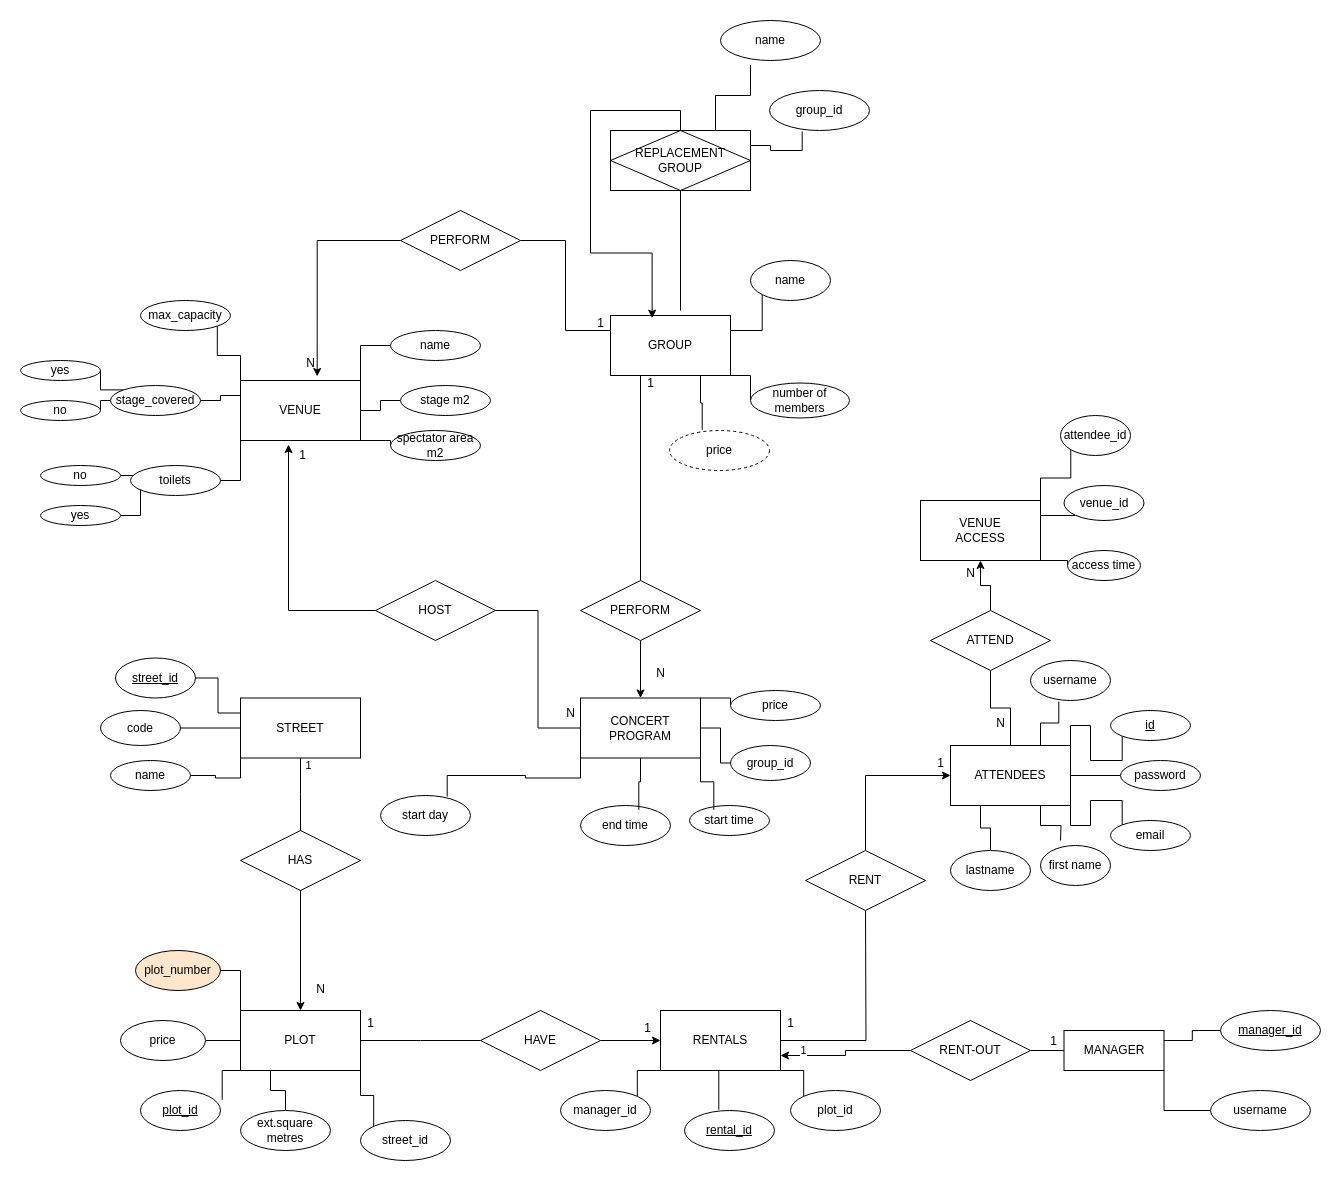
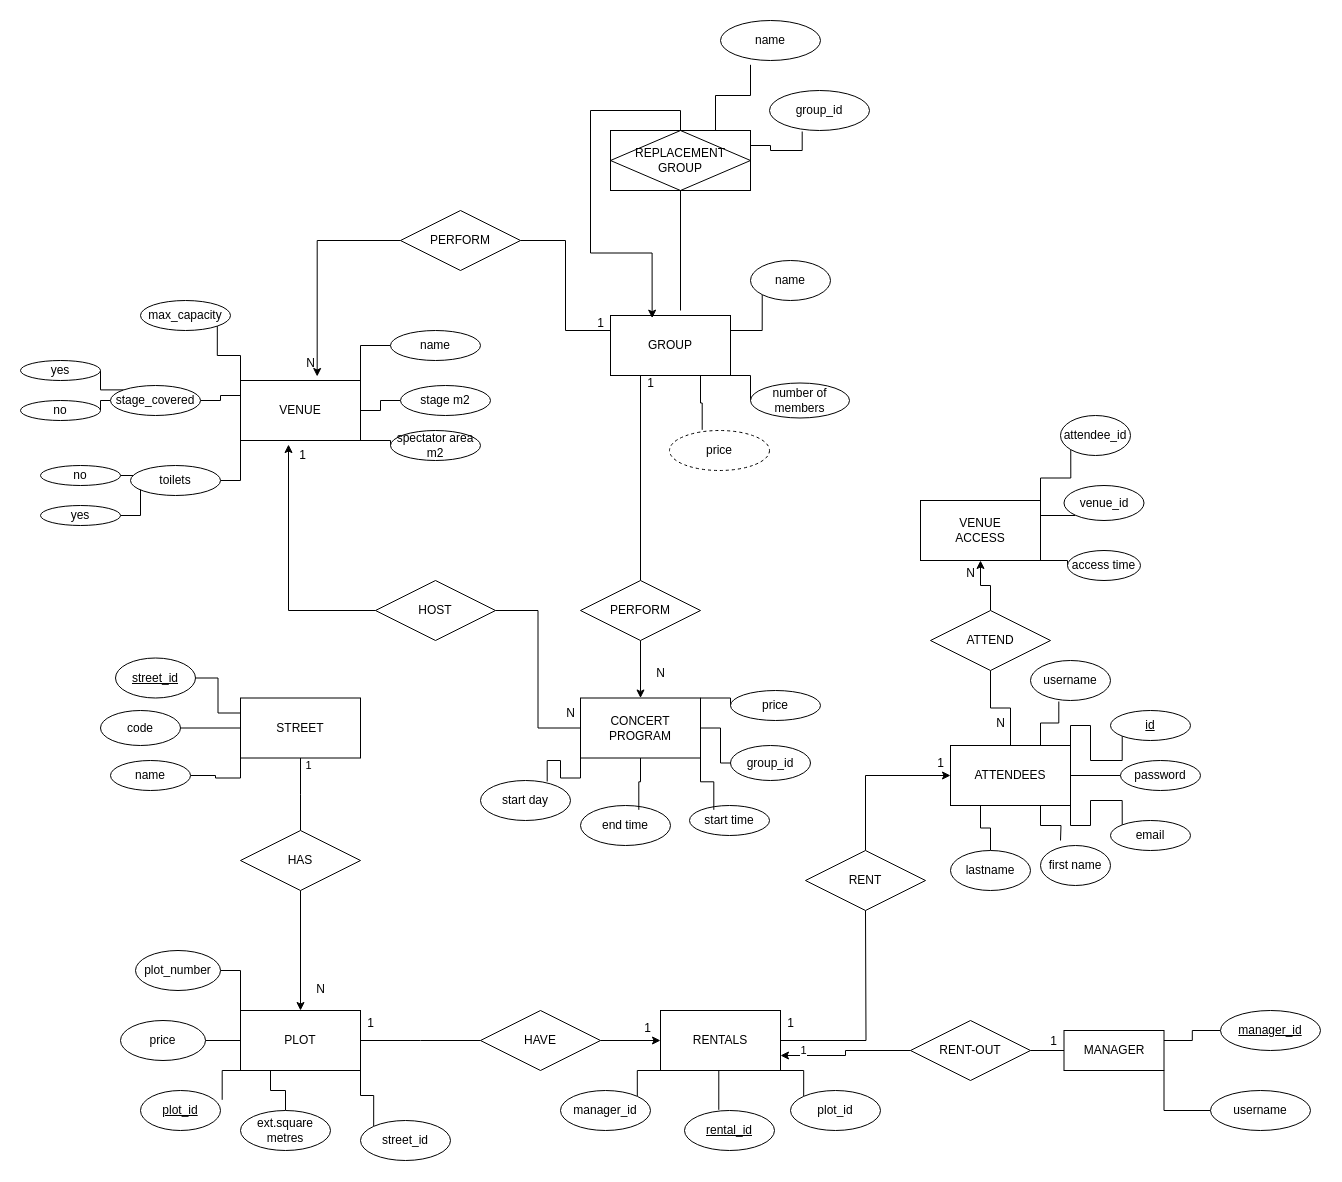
node "start day": moved (426, 816) -> (526, 801)
node "plot_number": fillcolor #ffe6cc -> #ffffff
